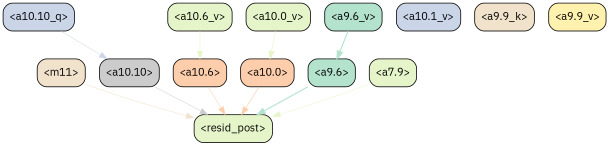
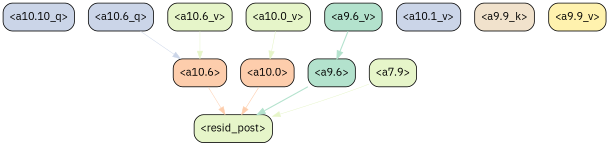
node "<a10.6_q>": added
node "<m11>": removed
node "<a10.10>": removed
